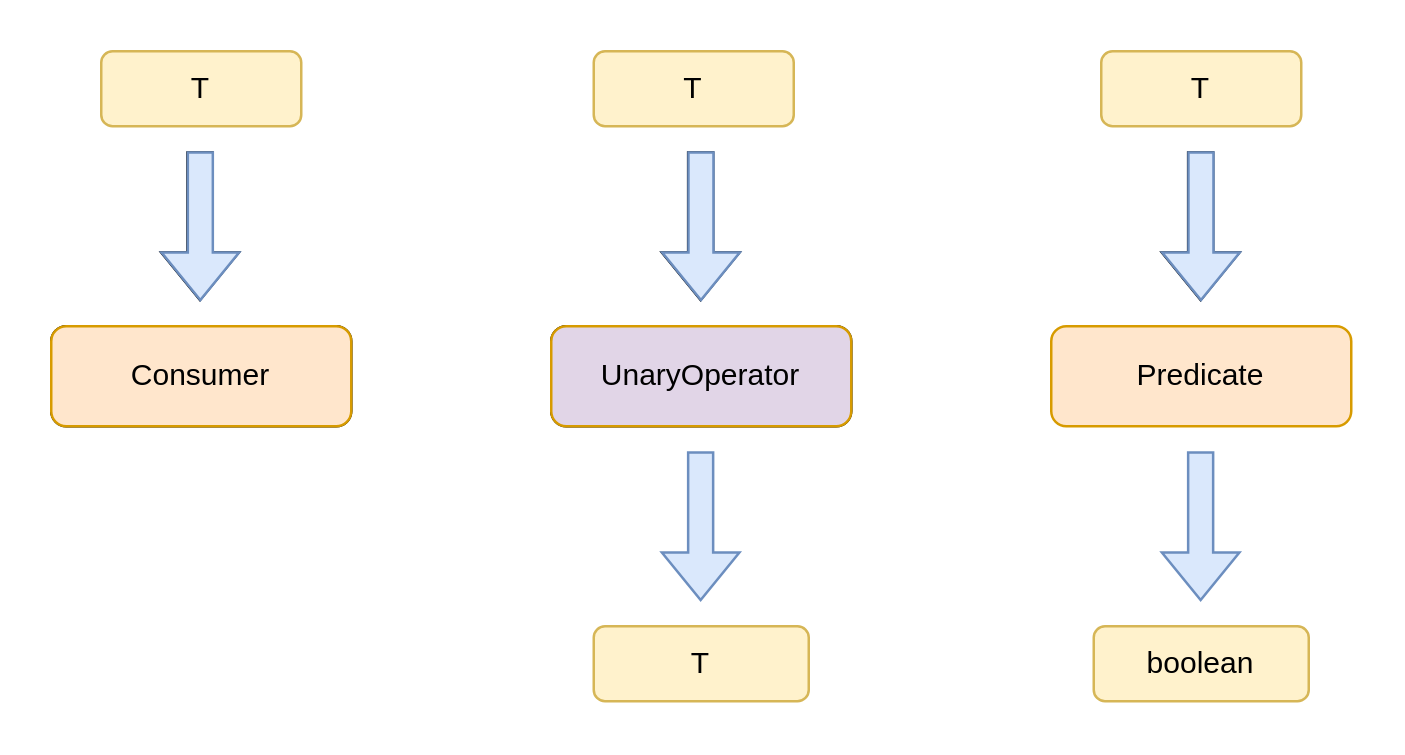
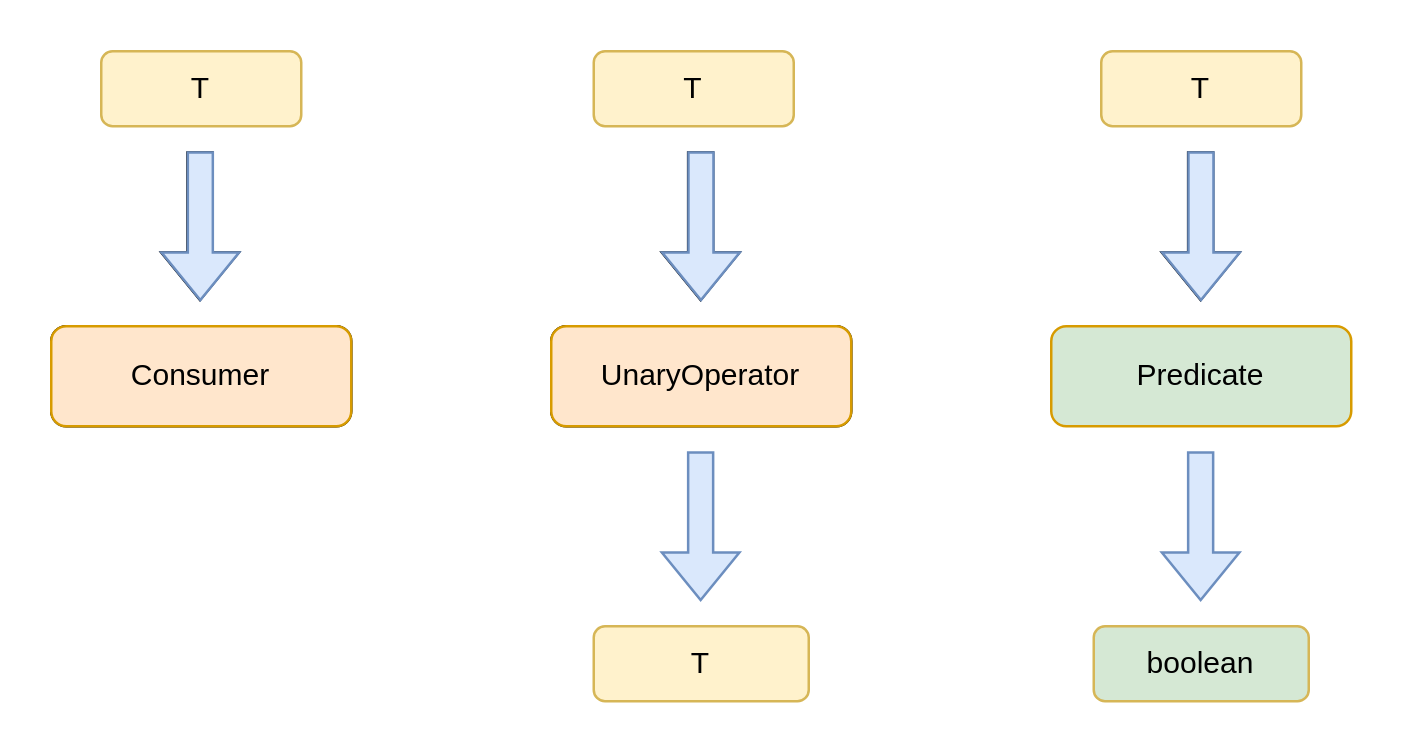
node "UnaryOperator": fillcolor #e1d5e7 -> #ffe6cc
node "Predicate": fillcolor #ffe6cc -> #d5e8d4
node "boolean": fillcolor #fff2cc -> #d5e8d4
